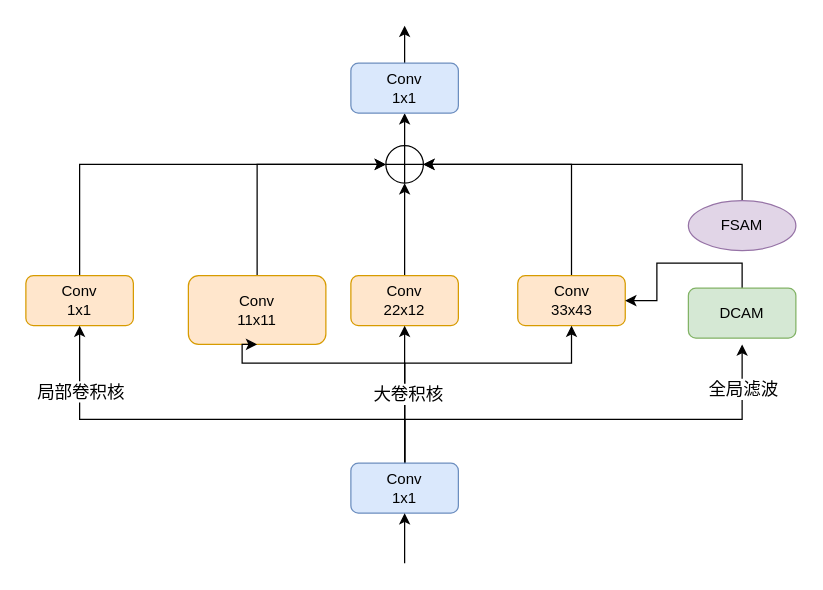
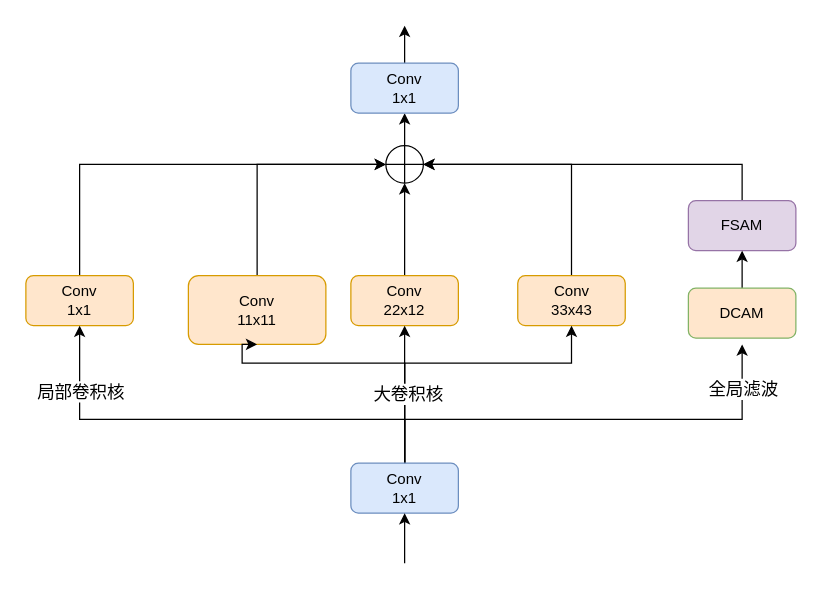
node "FSAM": shape ellipse -> rounded rectangle
edge "DCAM" -> "Conv 33x43": now "DCAM" -> "FSAM"
node "DCAM": fillcolor #d5e8d4 -> #ffe6cc
